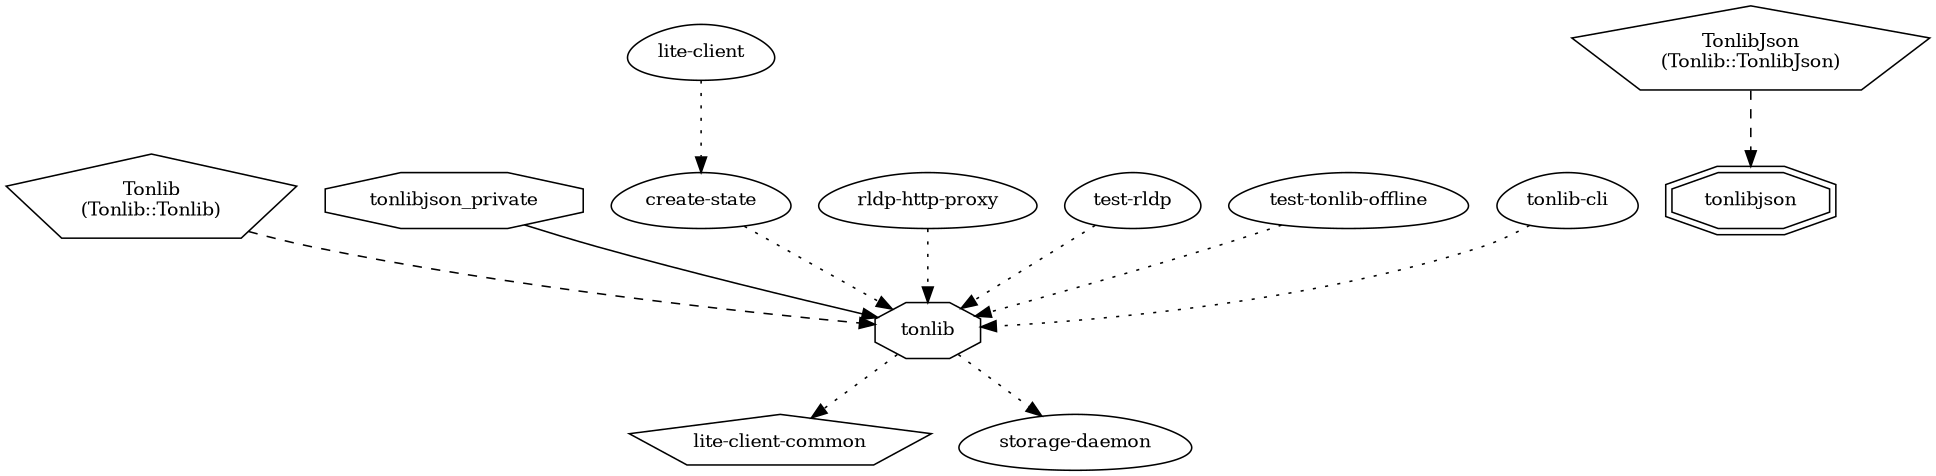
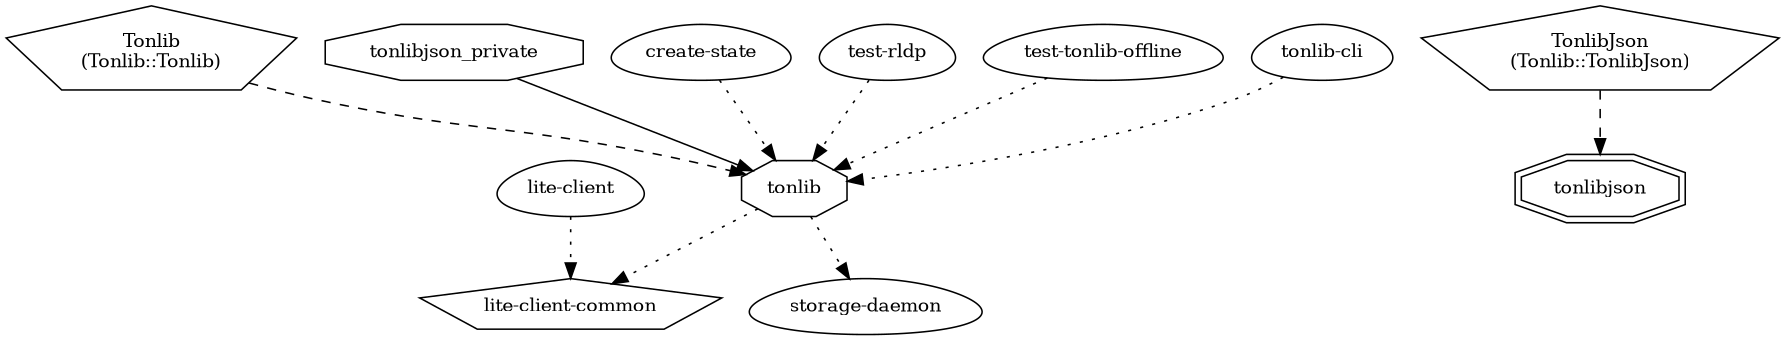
edge "lite-client" -> "create-state": now "lite-client" -> "lite-client-common"
node "rldp-http-proxy": removed
